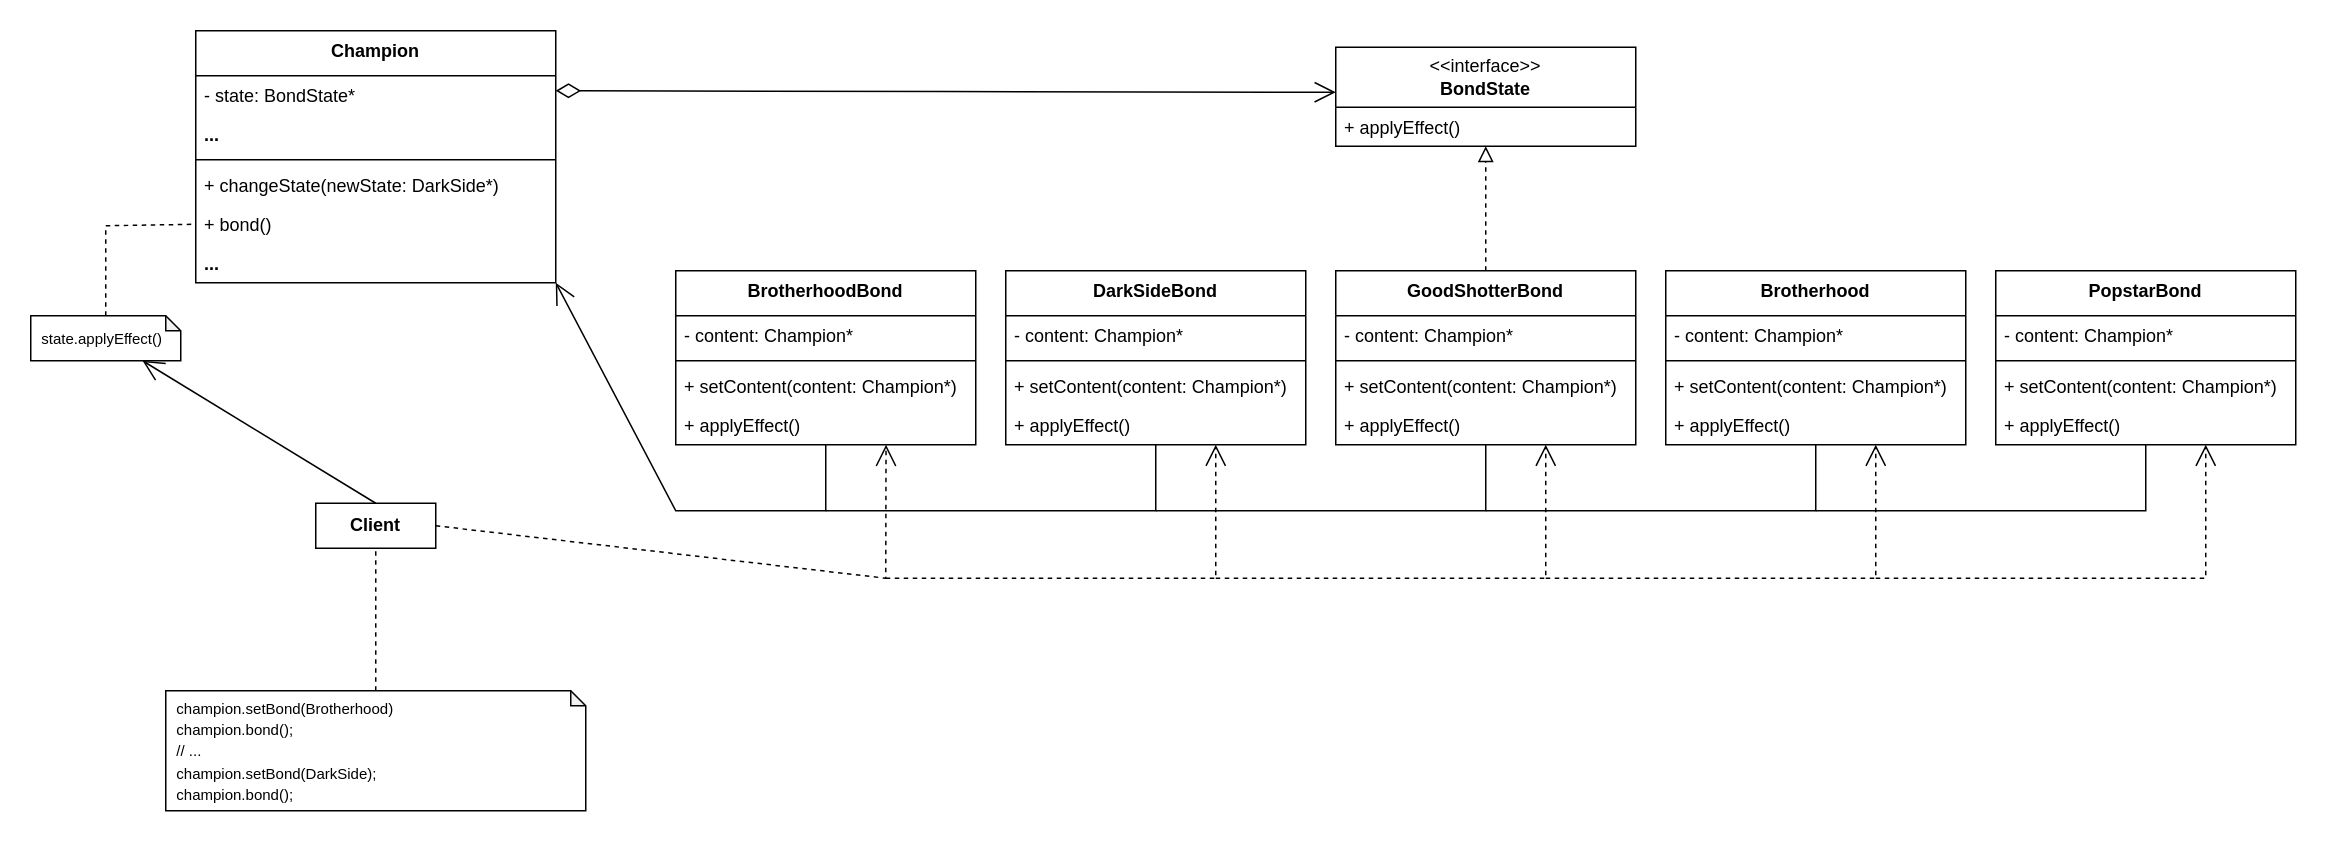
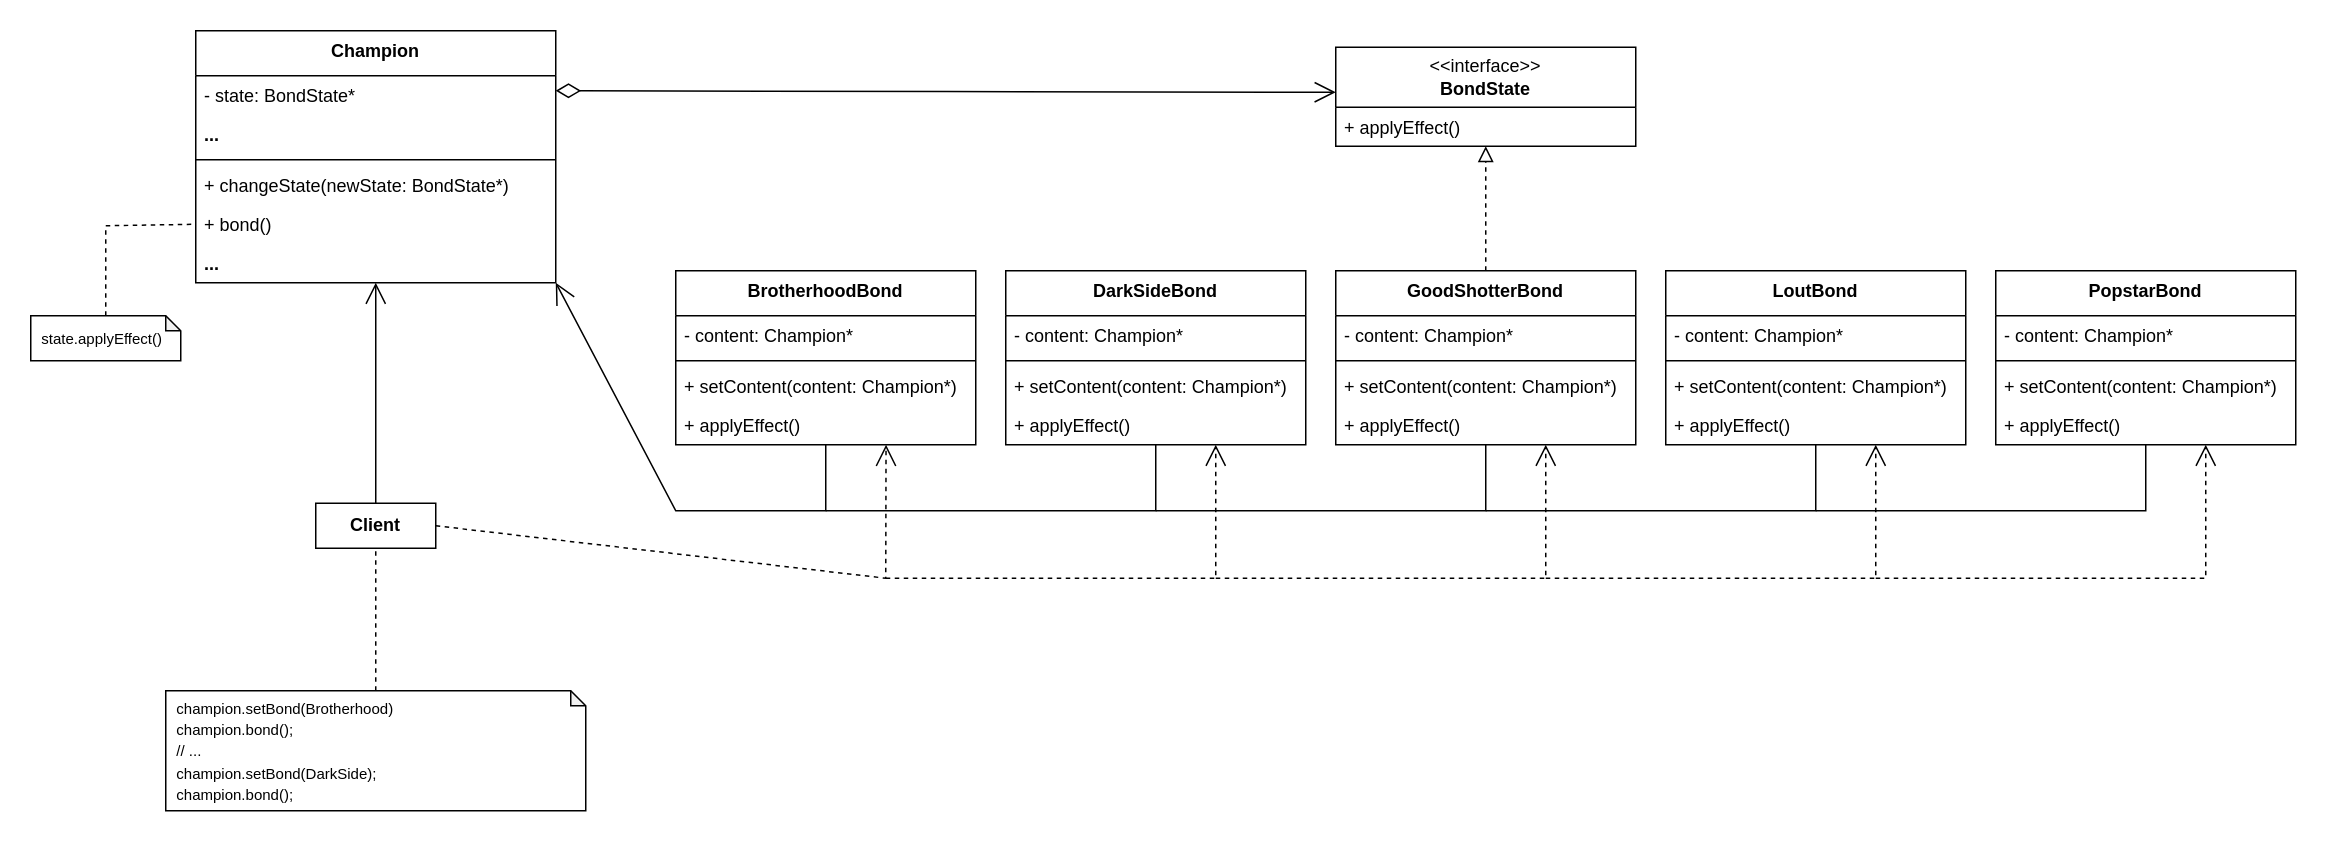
node "+ changeState(newState: DarkSide*)": label "+ changeState(newState: DarkSide*)" -> "+ changeState(newState: BondState*)"
node "Brotherhood": label "Brotherhood" -> "LoutBond"
edge "Client" -> "state.applyEffect()": now "Client" -> "Champion"
